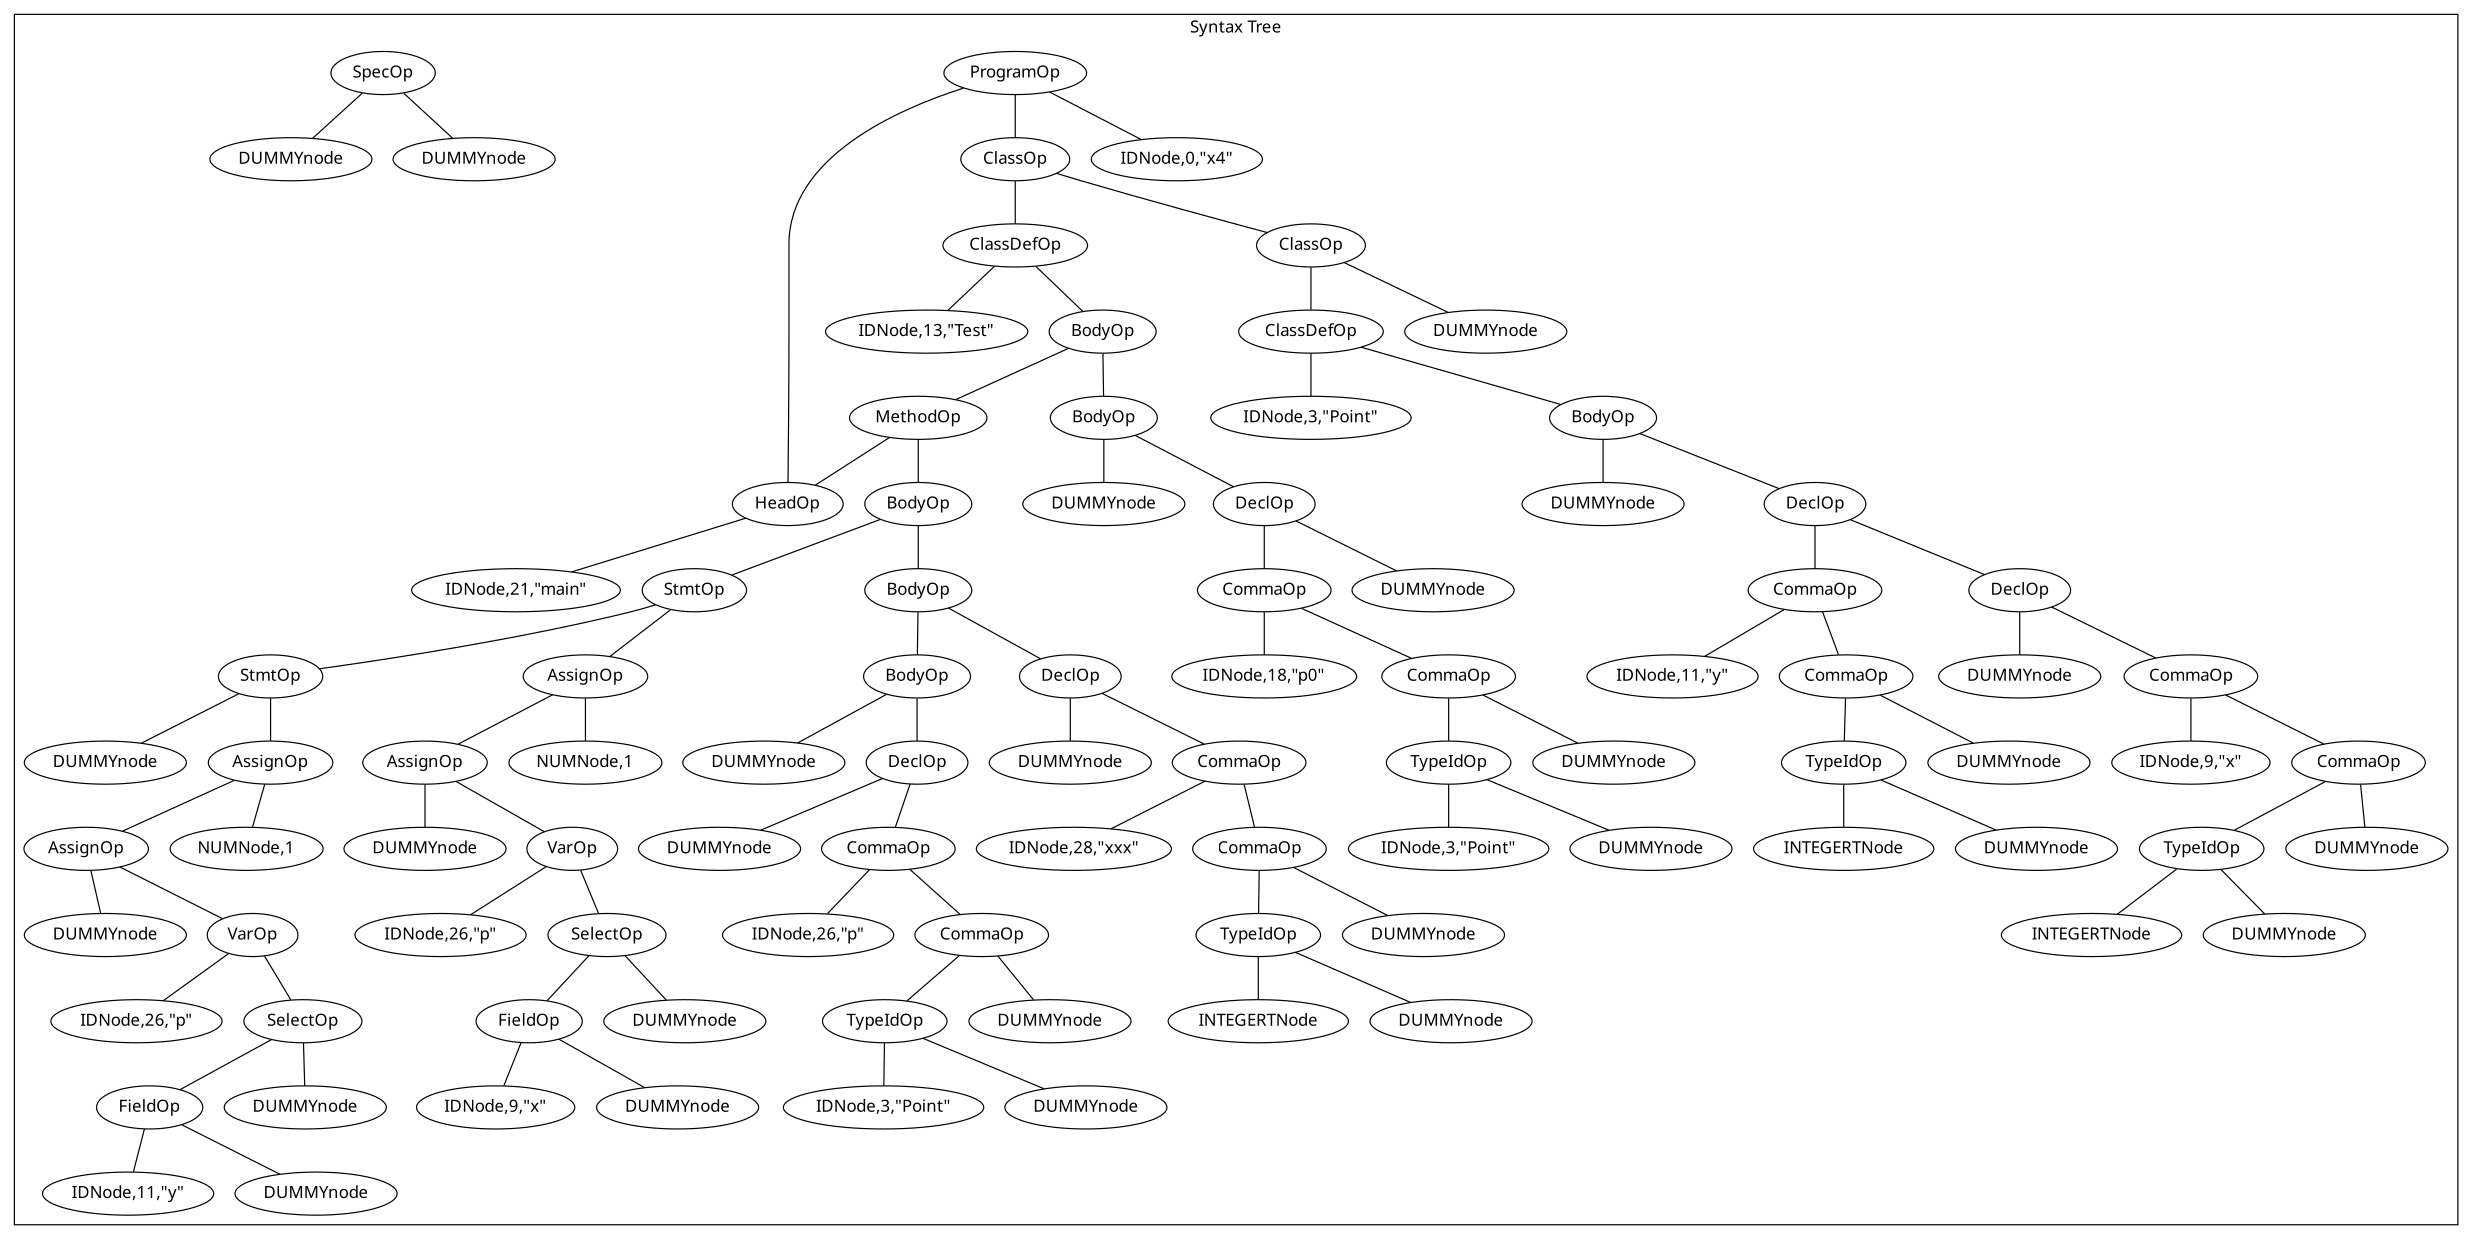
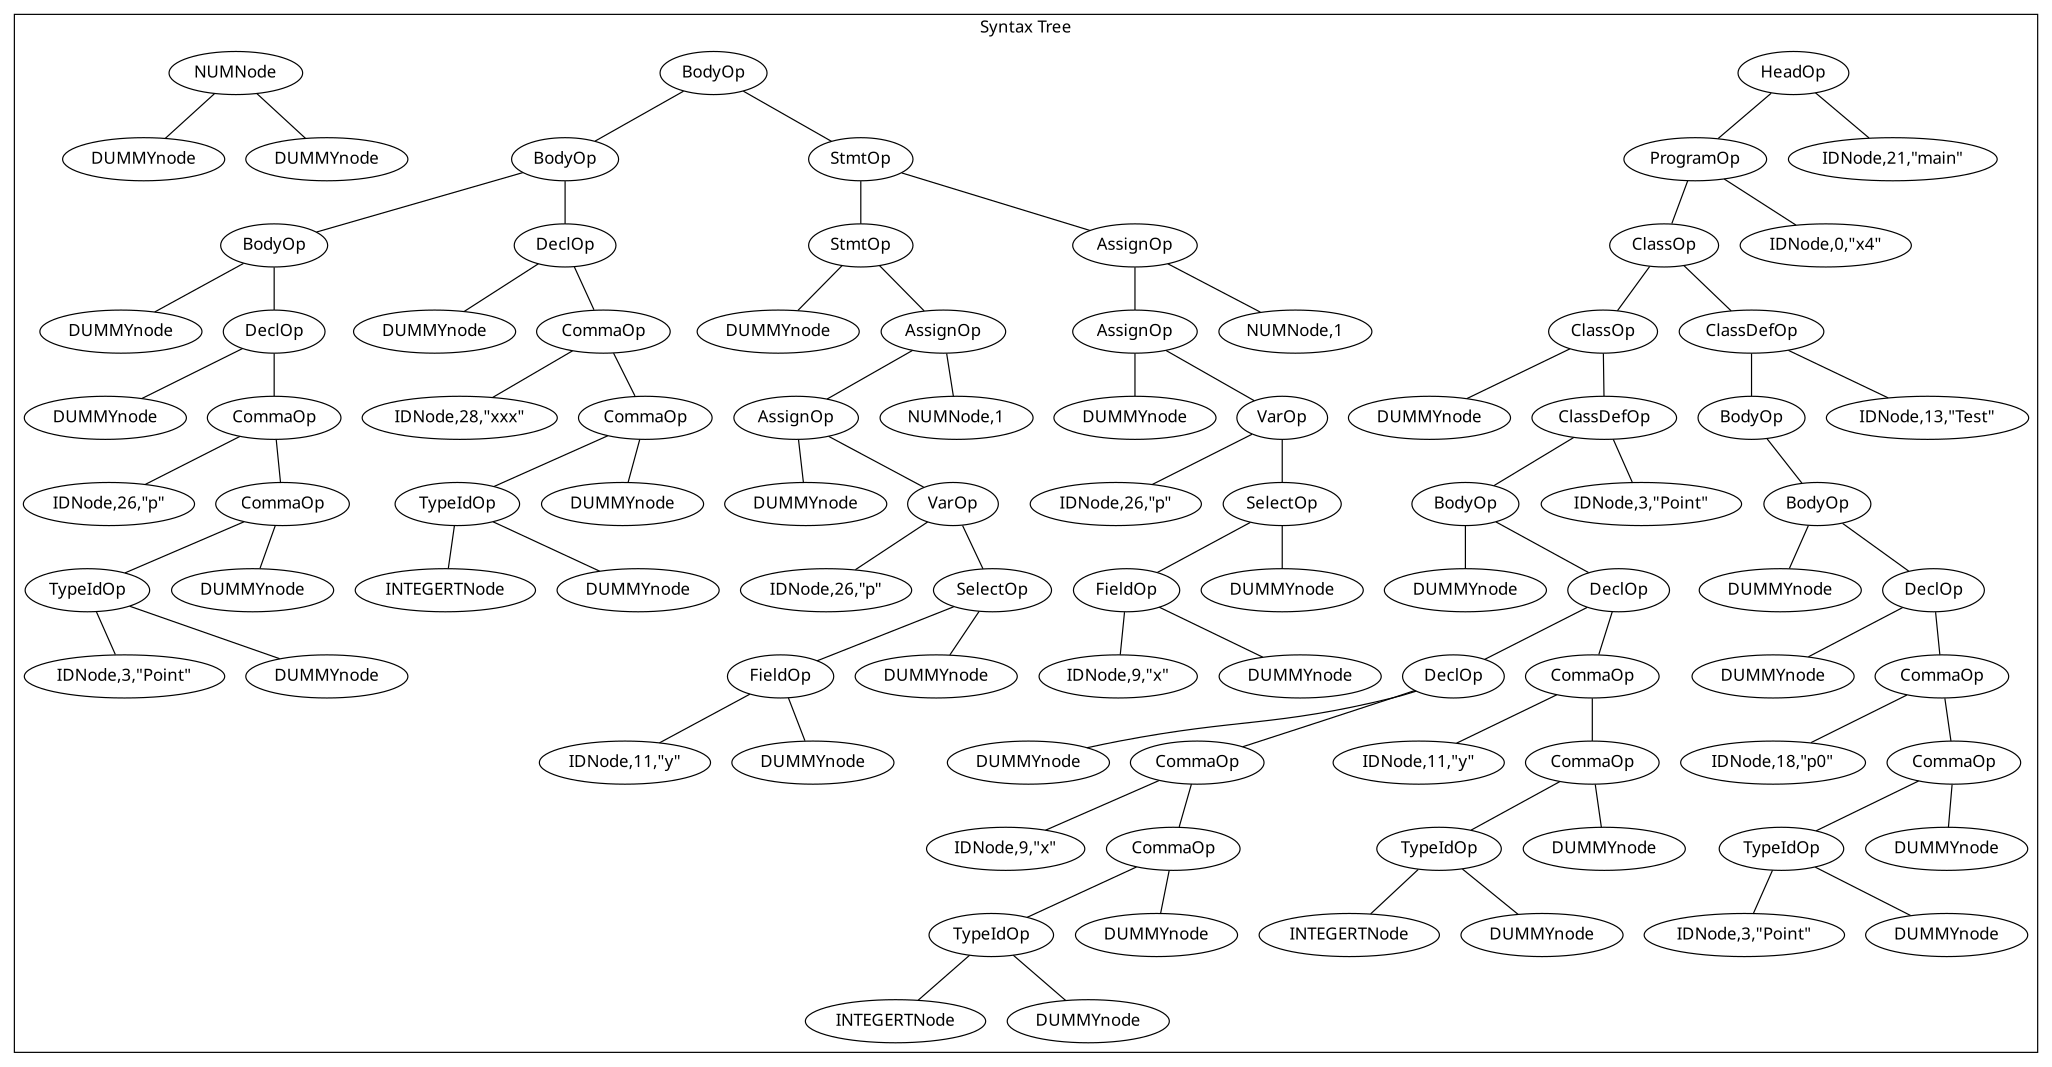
node "SpecOp": label "SpecOp" -> "NUMNode"
node "MethodOp": removed
